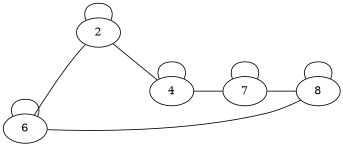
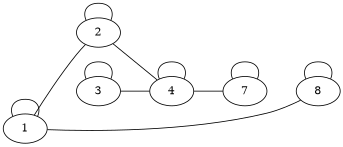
node "3": added
edge "7" -- "8": removed
node "6": label "6" -> "1"
